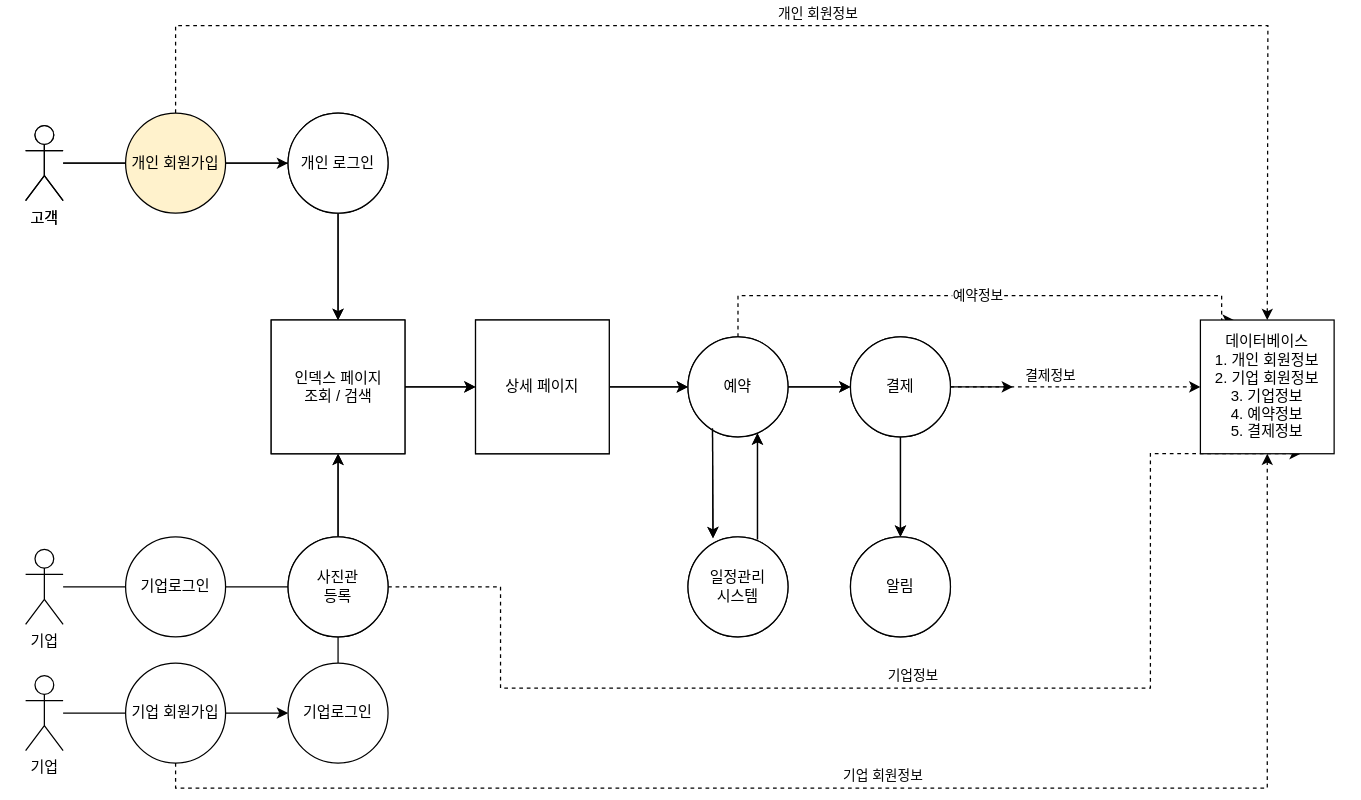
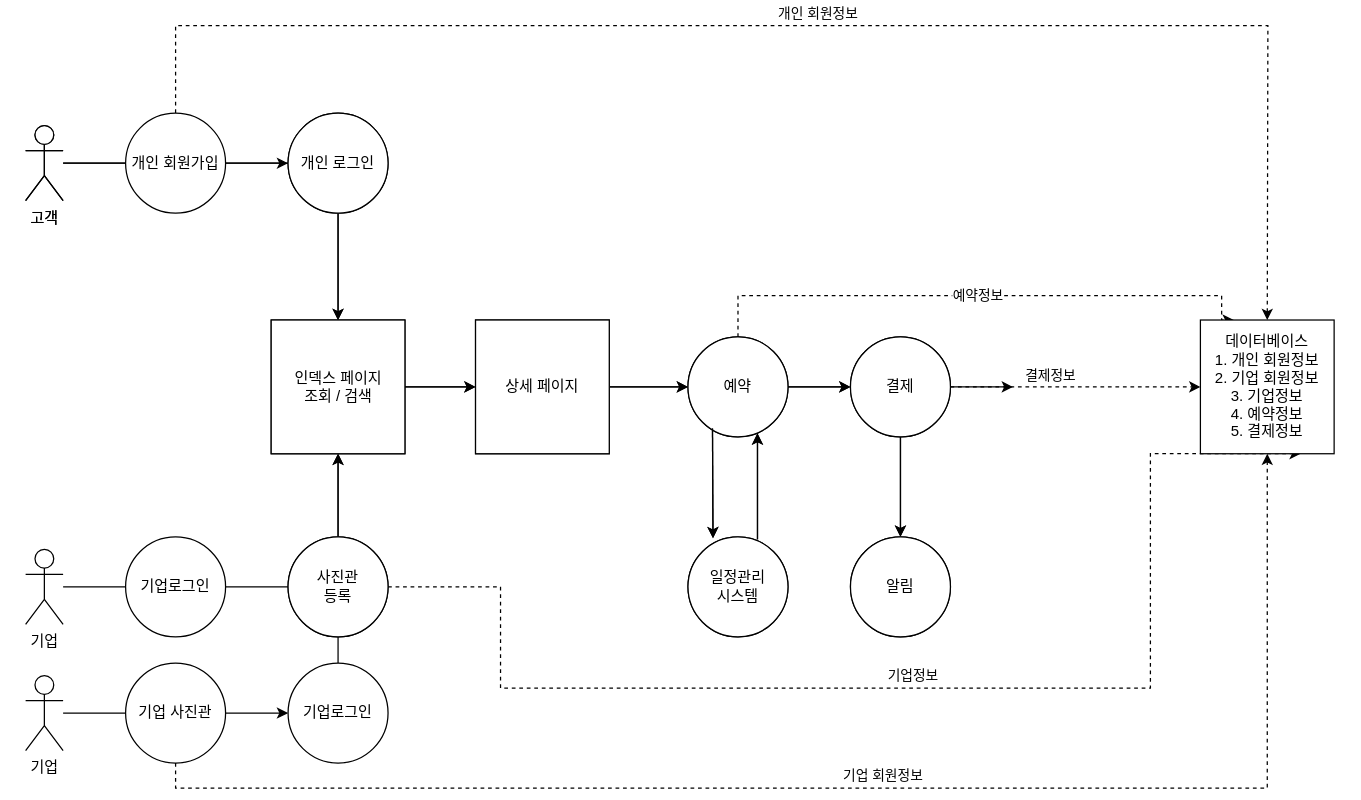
node "개인 회원가입": fillcolor #fff2cc -> #ffffff
node "기업 회원가입": label "기업 회원가입" -> "기업 사진관"
